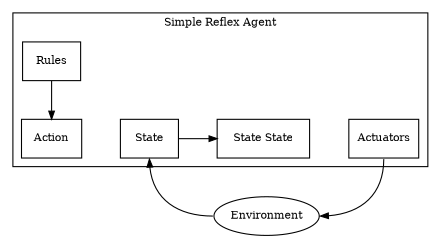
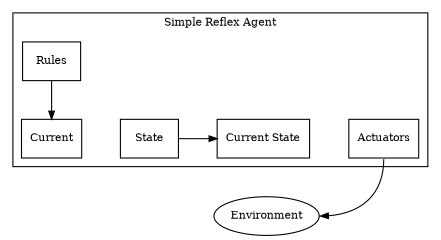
node "Action": label "Action" -> "Current"
node "State State": label "State State" -> "Current State"
edge "Environment" -> "State": removed
